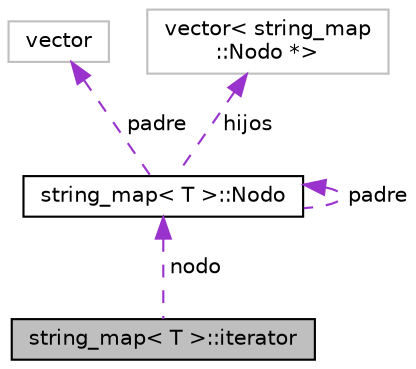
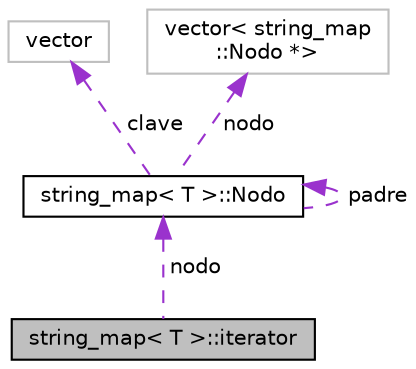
edge "string_map< T >::Nodo" -> "vector": label " padre" -> " clave"
edge "string_map< T >::Nodo" -> "vector< string_map ::Nodo *>": label " hijos" -> " nodo"
